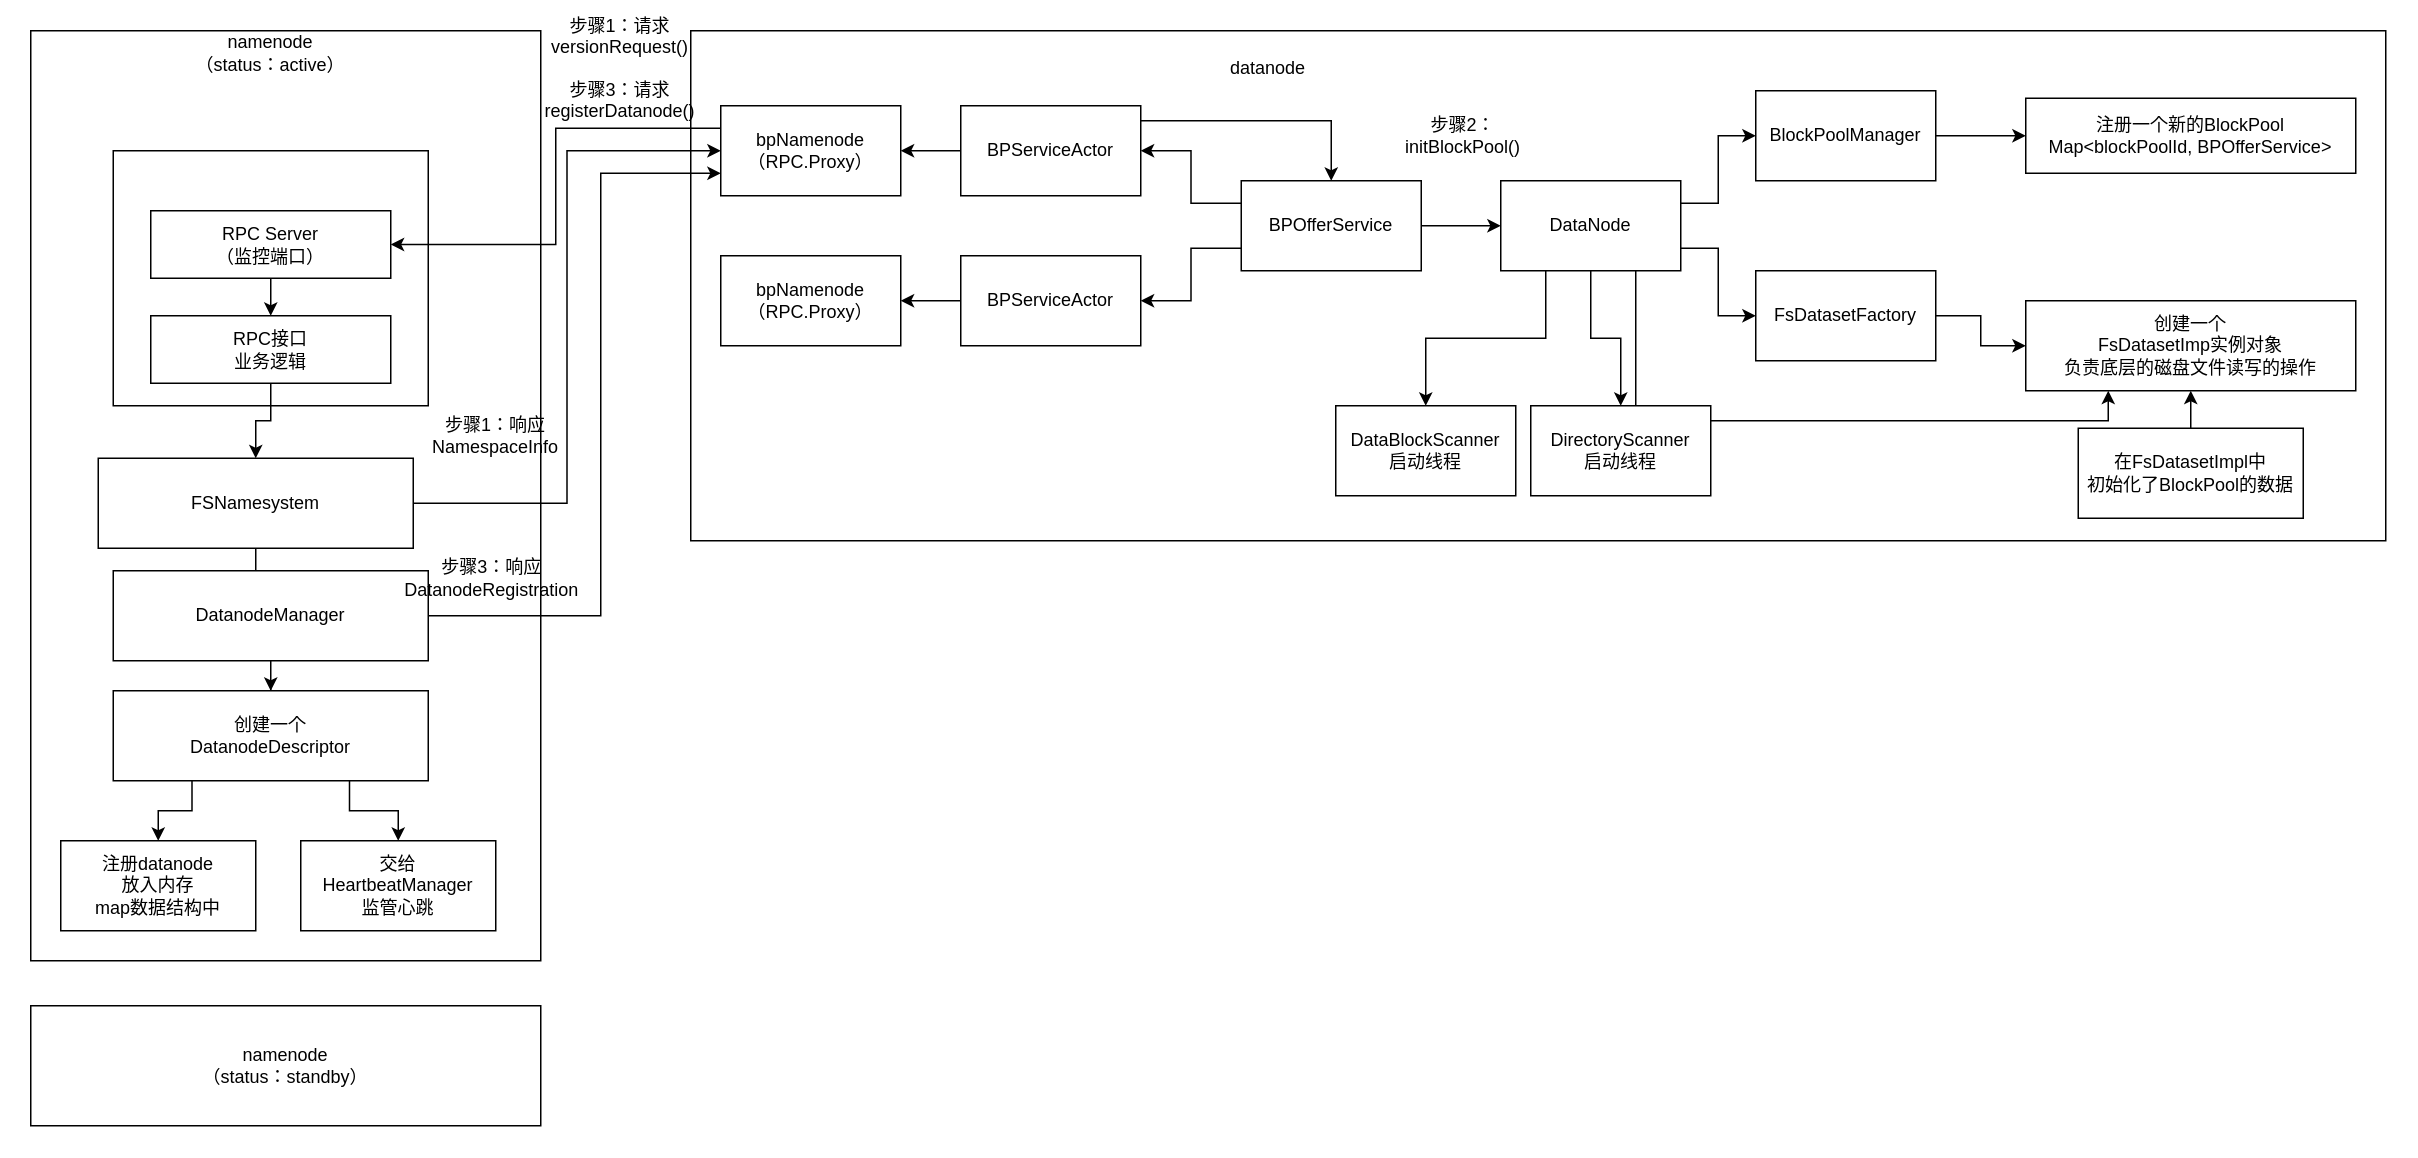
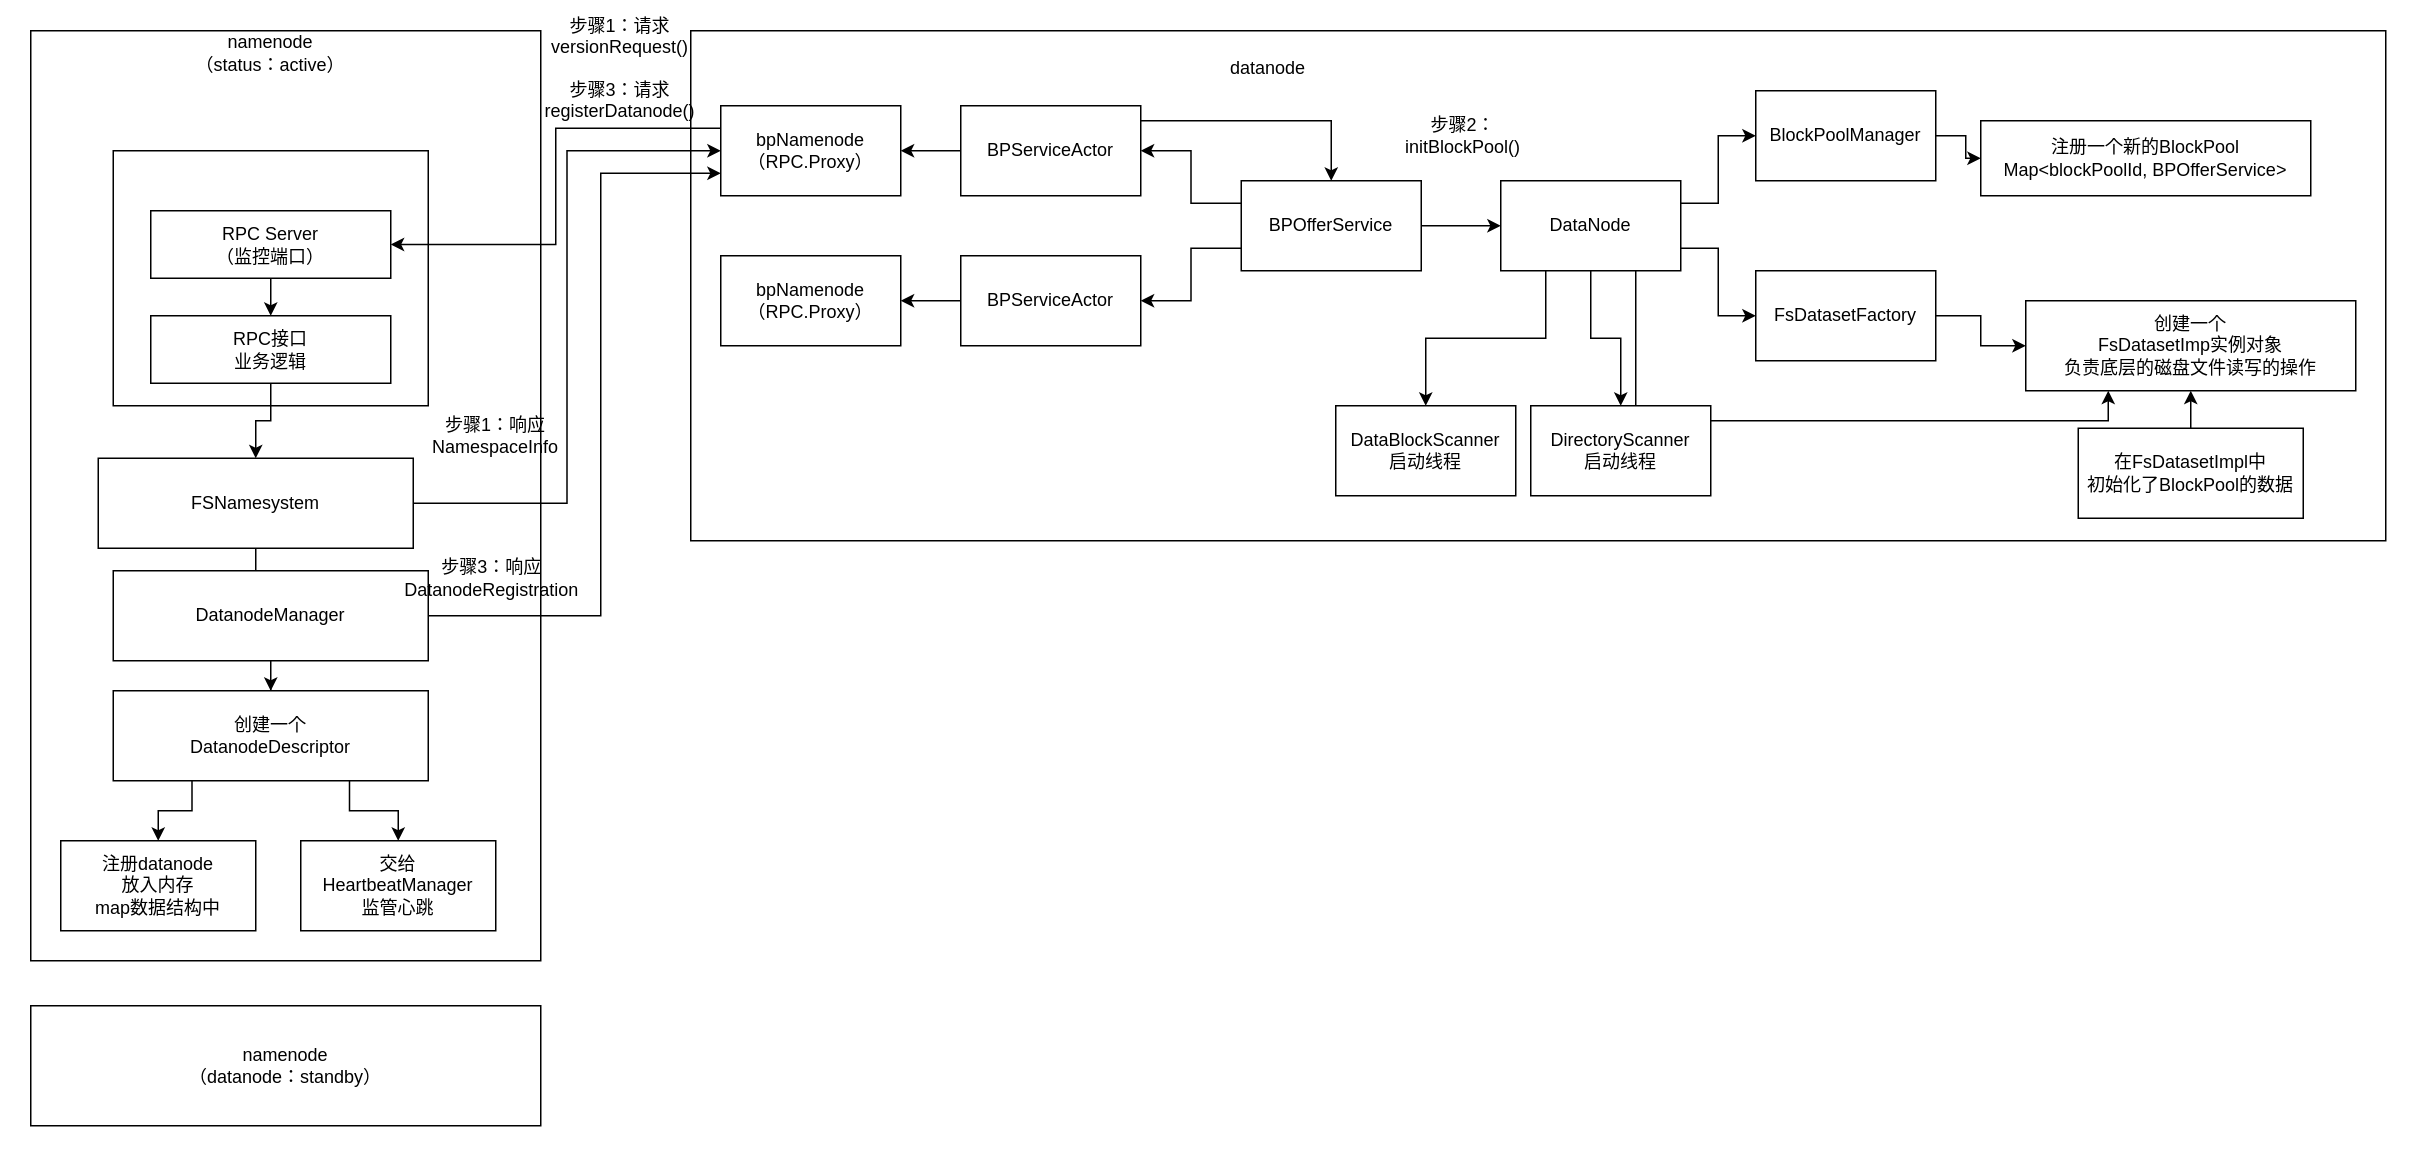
node "注册一个新的BlockPool Map<blockPoolId, BPOfferService>": moved (2191, 136) -> (2146, 158)
node "namenode （status：standby）": label "namenode （status：standby）" -> "namenode （datanode：standby）"
